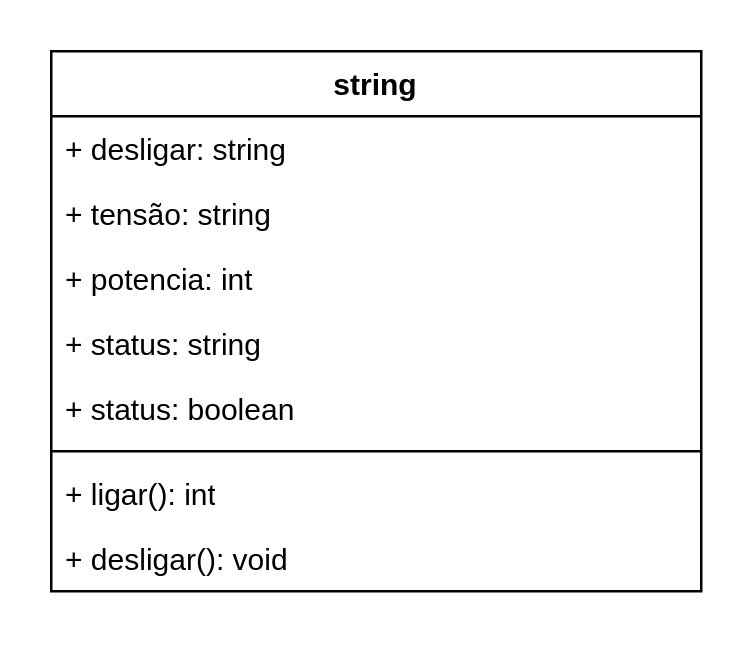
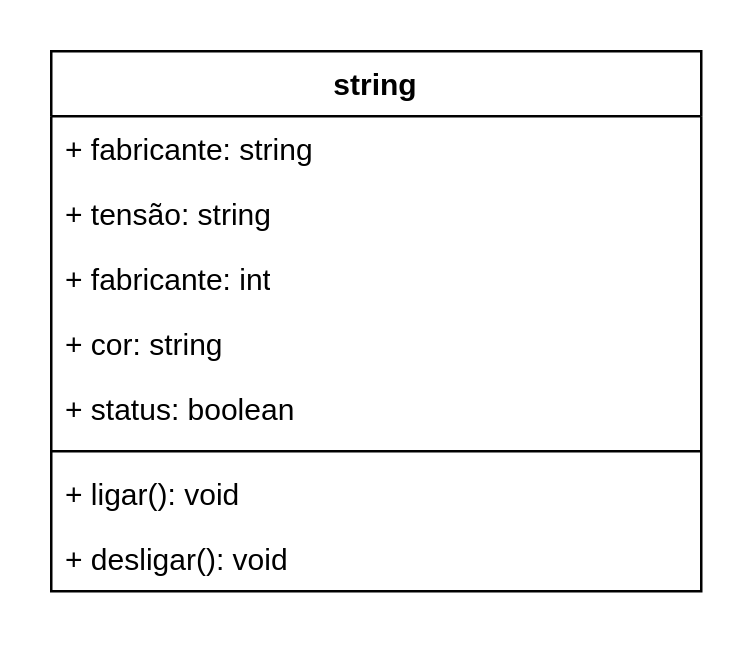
node "+ desligar: string": label "+ desligar: string" -> "+ fabricante: string"
node "+ potencia: int": label "+ potencia: int" -> "+ fabricante: int"
node "+ status: string": label "+ status: string" -> "+ cor: string"
node "+ ligar(): int": label "+ ligar(): int" -> "+ ligar(): void"
